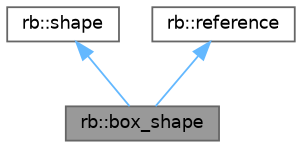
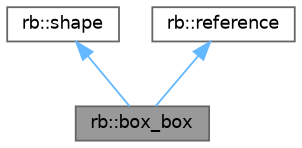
node "rb::box_shape": label "rb::box_shape" -> "rb::box_box"
